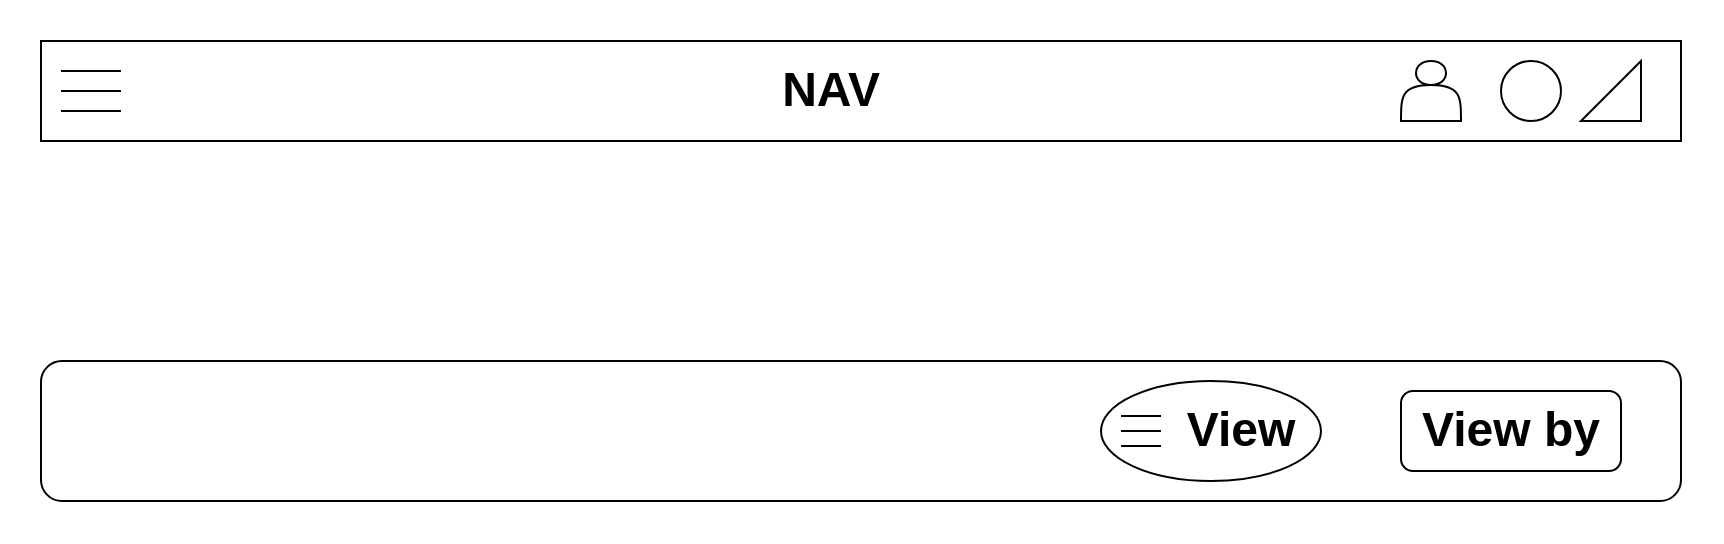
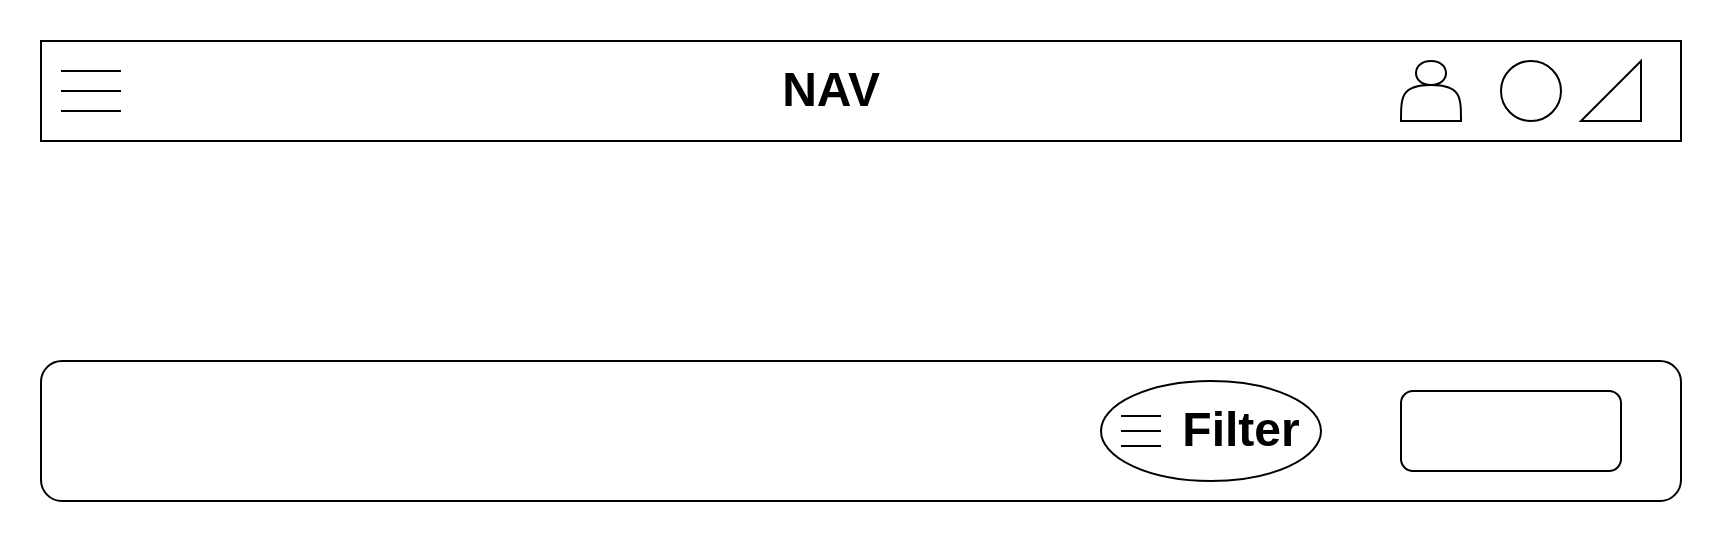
node "View": label "View" -> "Filter"
node "View by": removed
